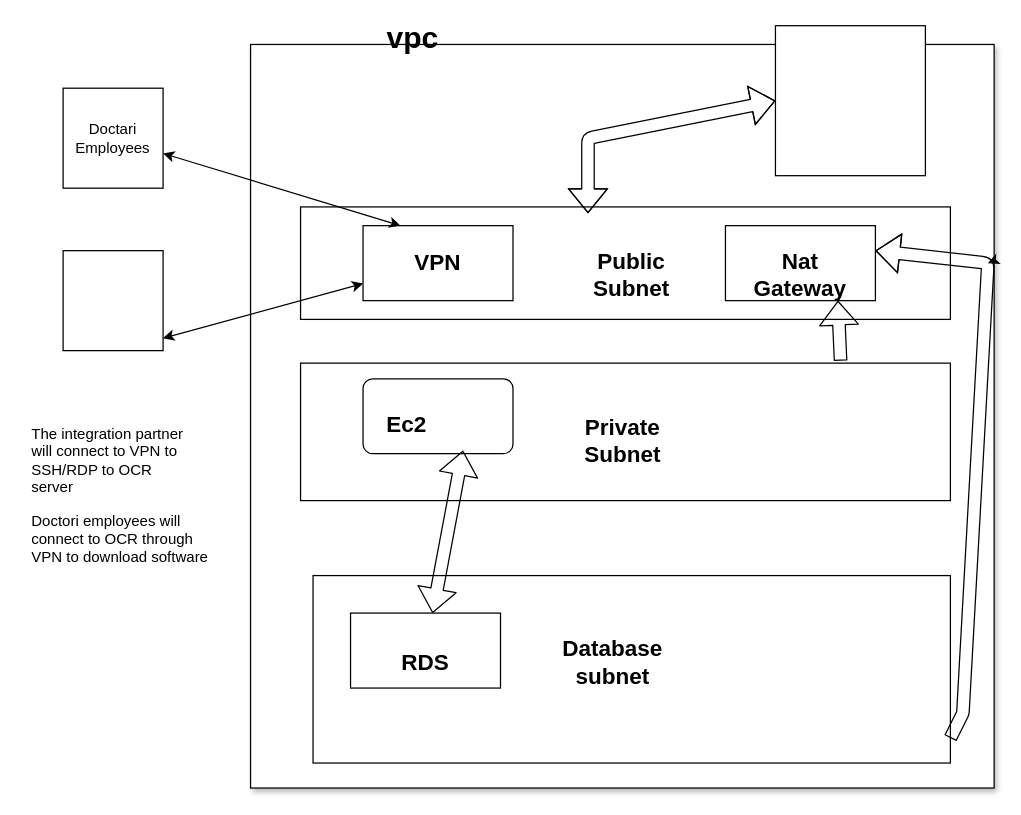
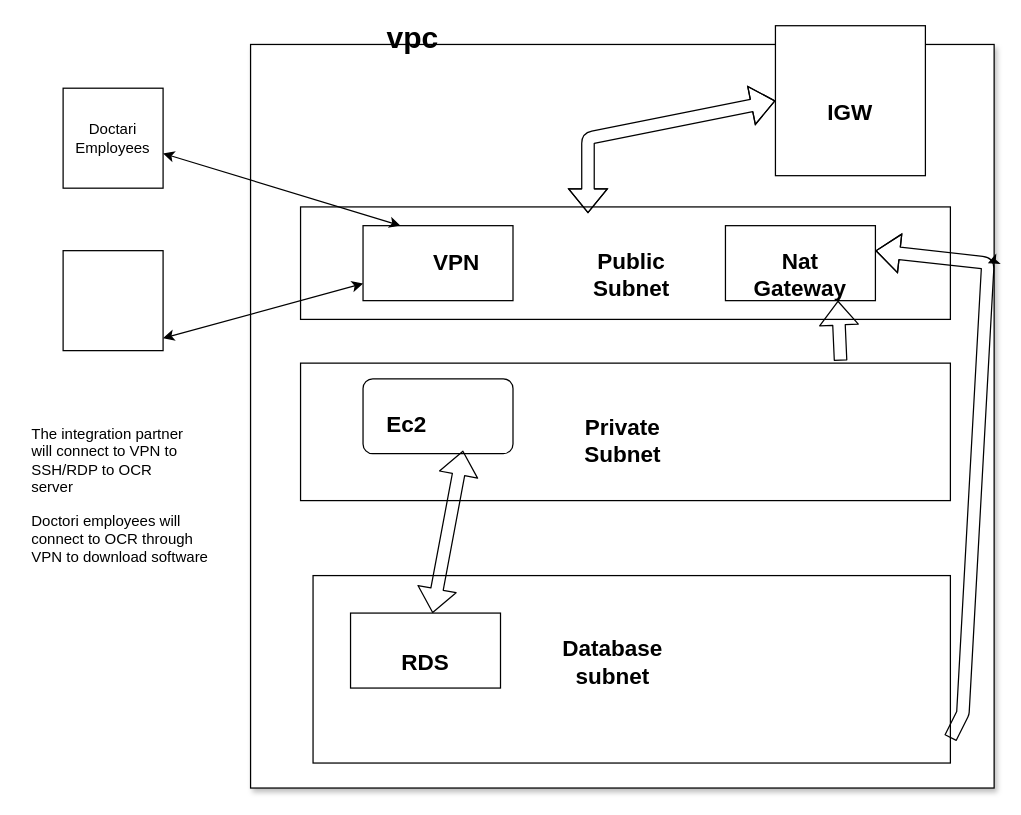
node "IGW": added
node "VPN": moved (438, 263) -> (457, 263)
